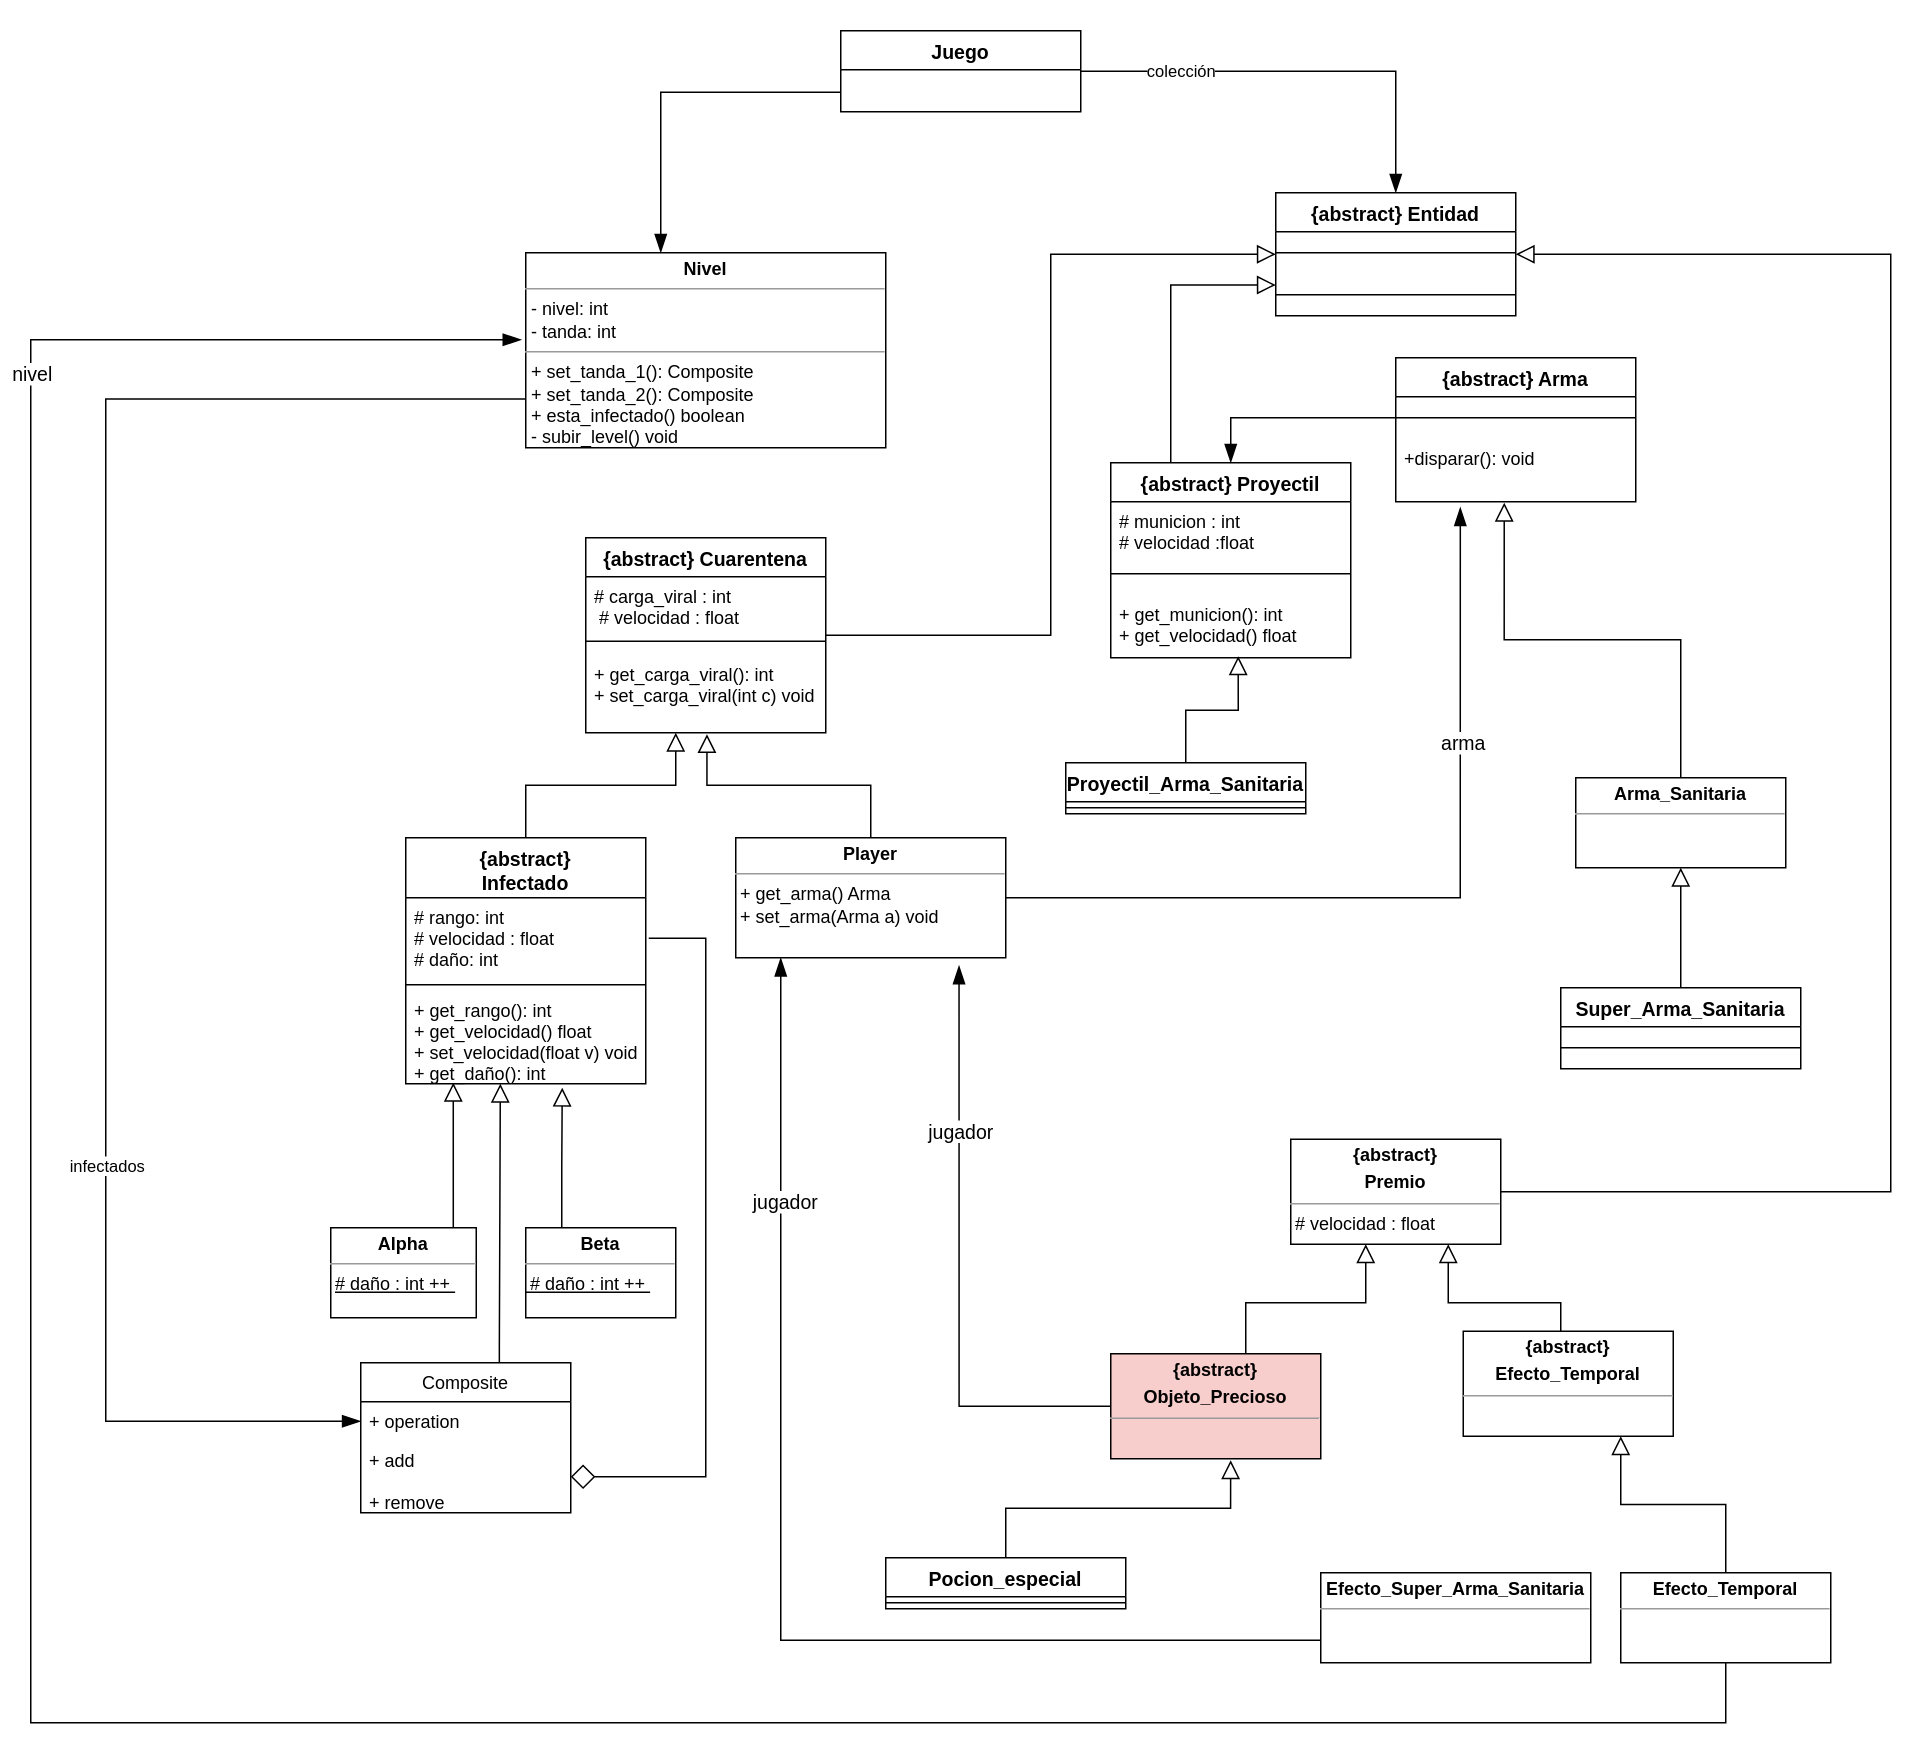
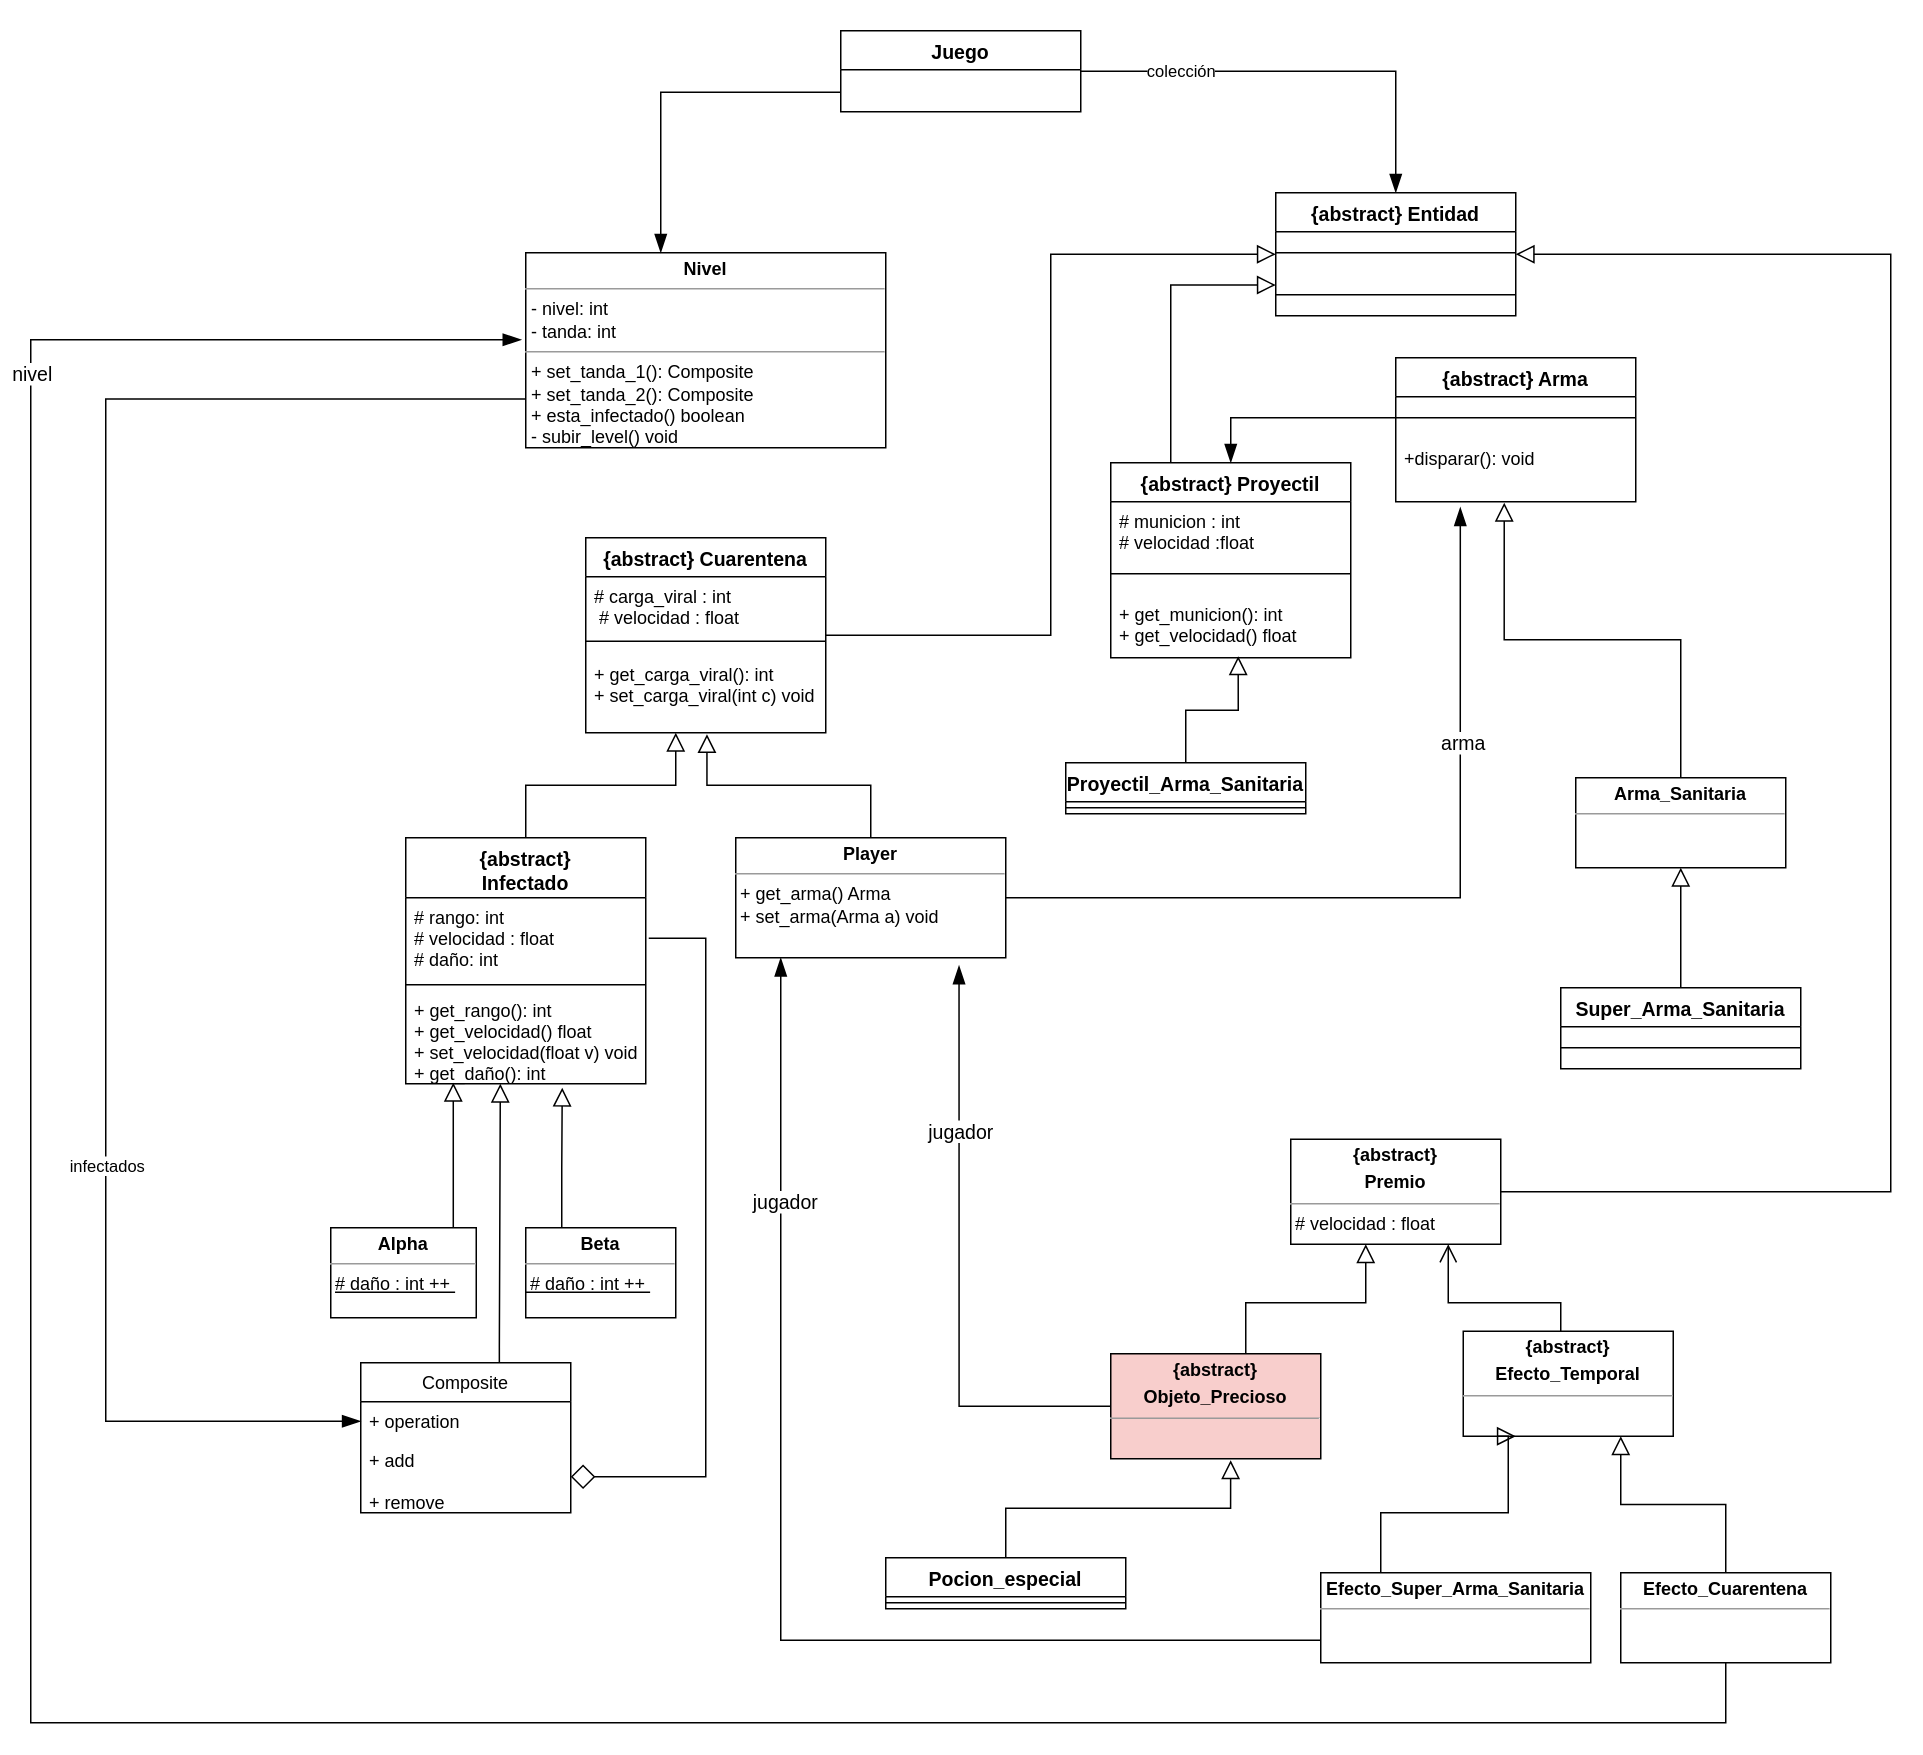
edge "{abstract} Efecto_Temporal" -> "{abstract} Premio # velocidad : float": arrowhead block -> open
edge "Efecto_Super_Arma_Sanitaria" -> "{abstract} Efecto_Temporal": added
node "Efecto_Temporal": label "Efecto_Temporal" -> "Efecto_Cuarentena"
